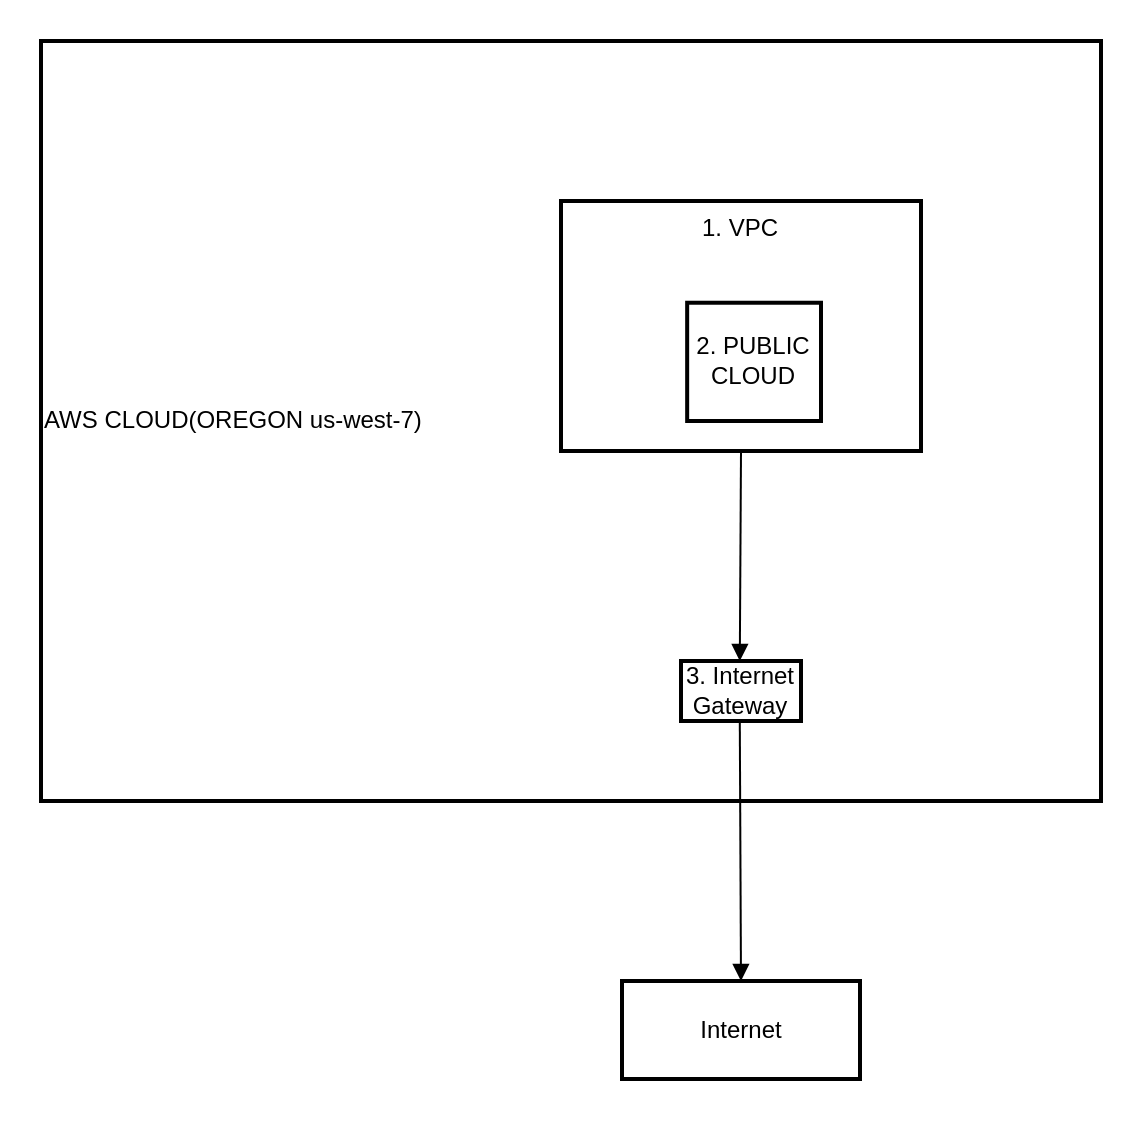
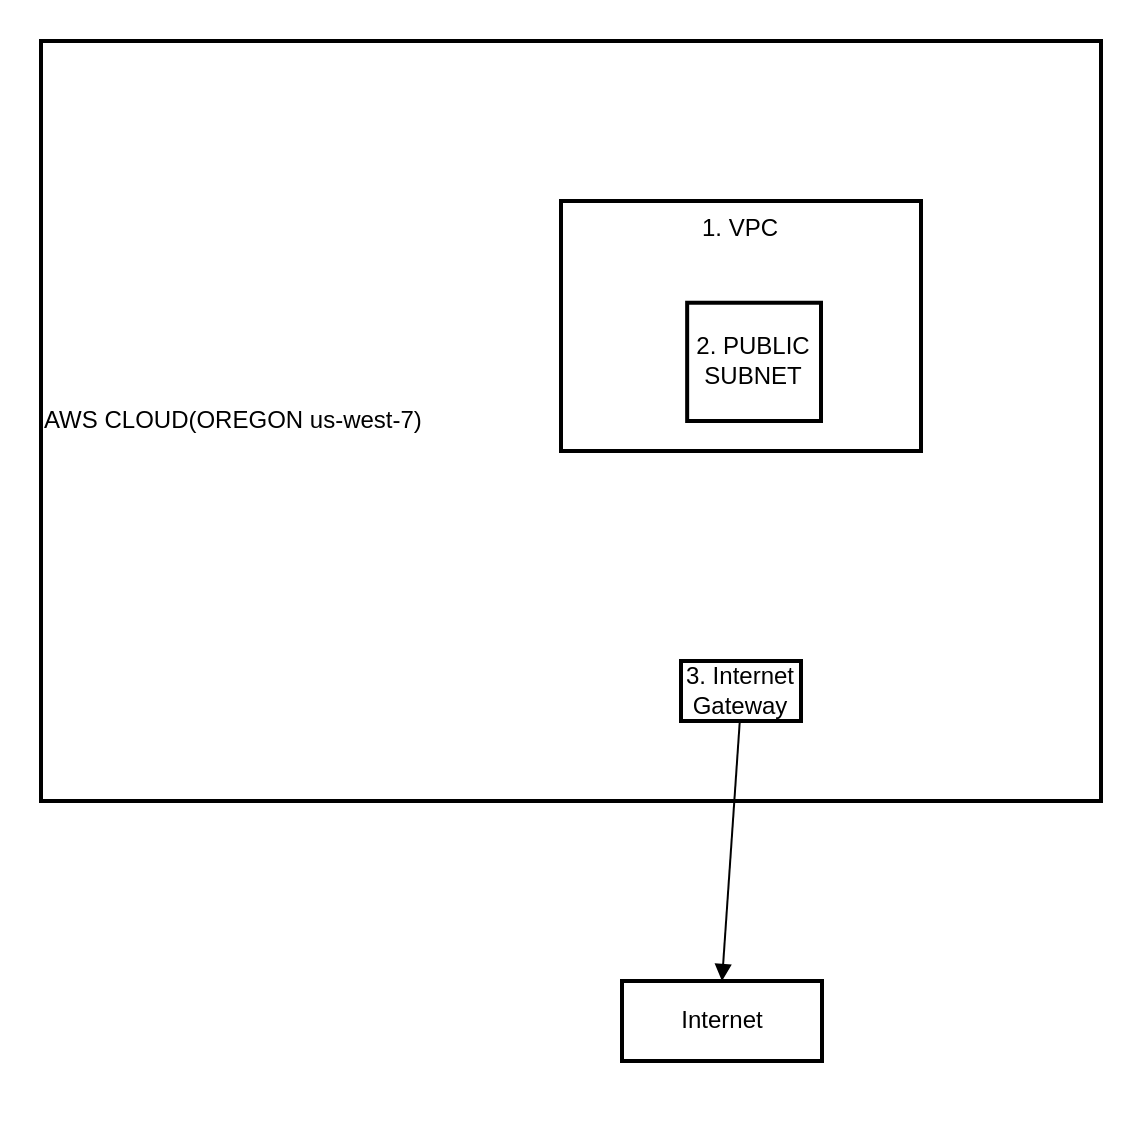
node "2. PUBLIC CLOUD": label "2. PUBLIC CLOUD" -> "2. PUBLIC SUBNET"
edge "1. VPC" -> "3. Internet Gateway": removed
node "Internet": size 238x98 -> 200x80
